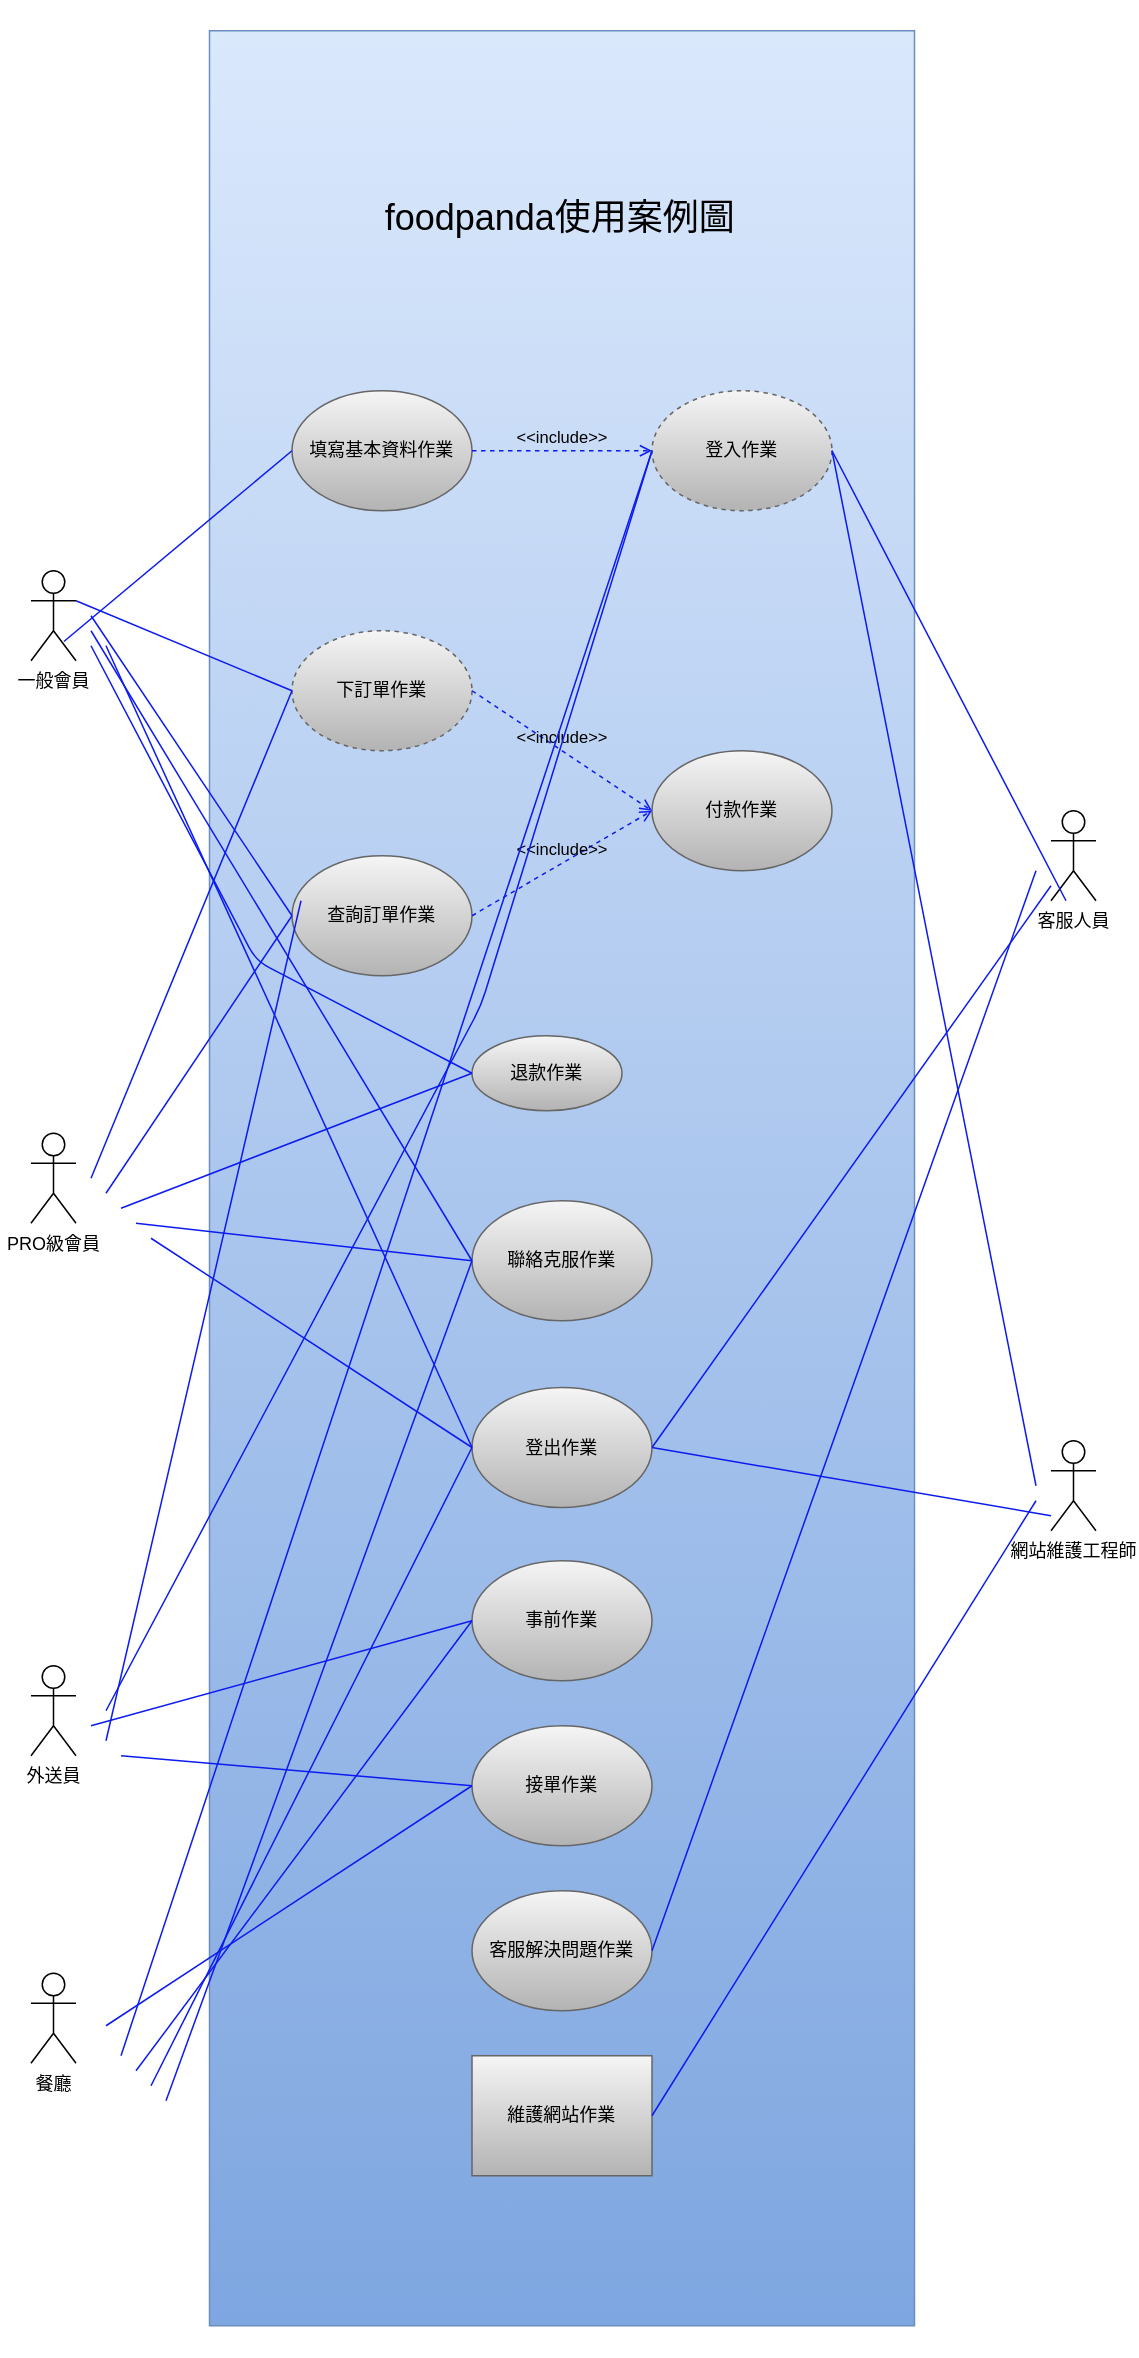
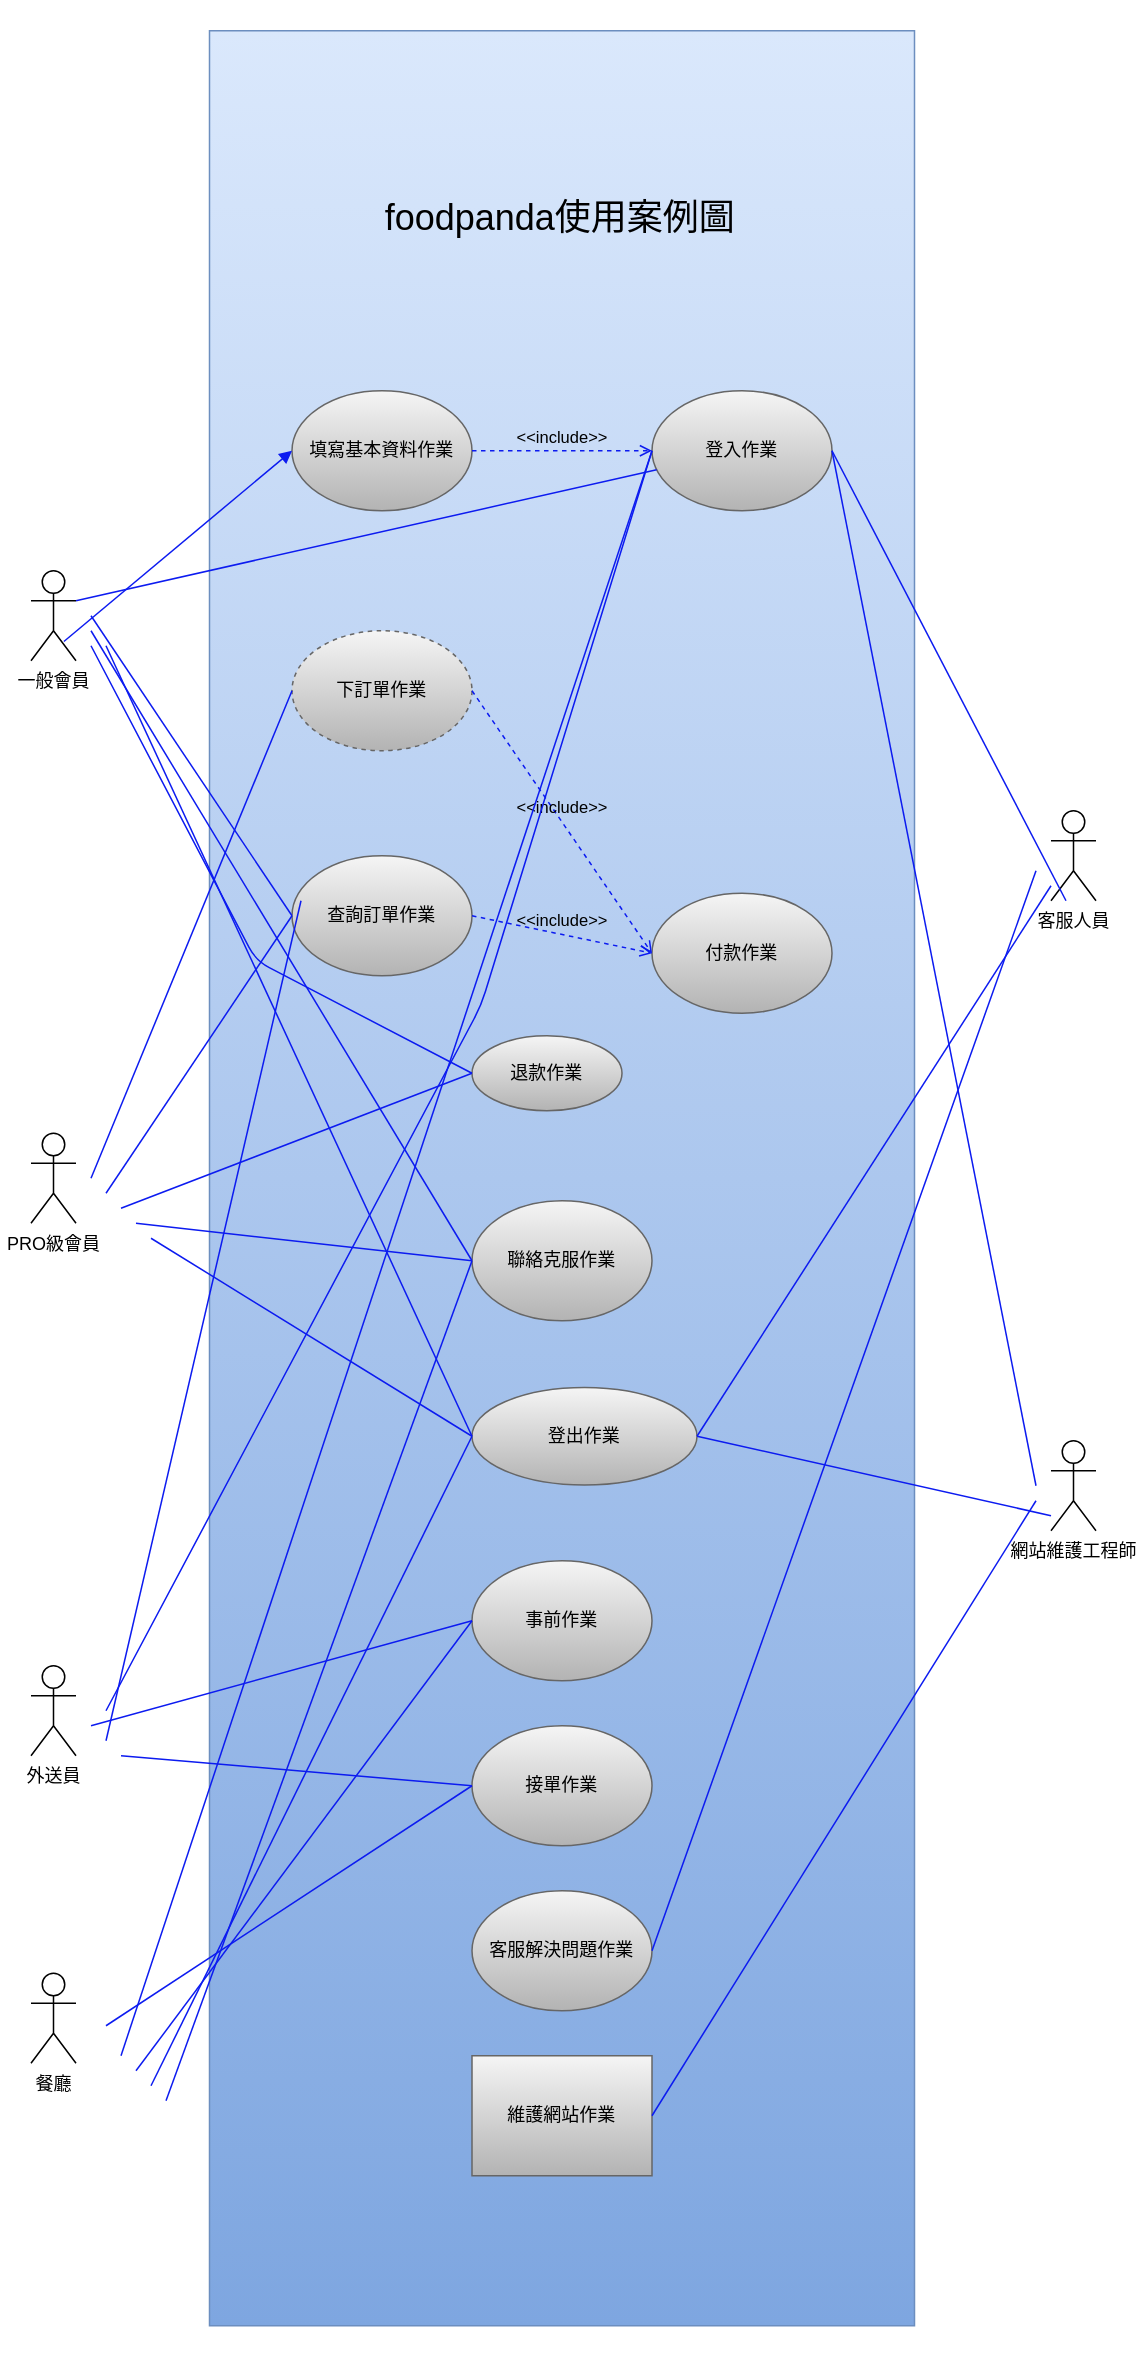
node "登入作業": style dashed -> solid
edge "填寫基本資料作業" -- "一般會員": arrowhead none -> block
edge "一般會員" -- "下訂單作業": now "一般會員" -- "登入作業"
node "付款作業": moved (742, 811) -> (742, 953)
node "登出作業": size 180x120 -> 225x98
